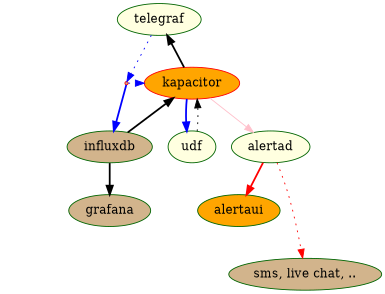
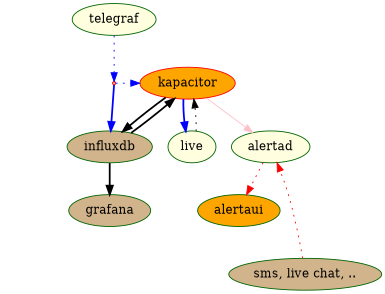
edge "kapacitor" -> "telegraf": now "kapacitor" -> "influxdb"
node "udf": label "udf" -> "live"
edge "alertad" -> "alertaui": style bold -> dotted
edge "alertad" -> "sms, live chat, ..": reversed
